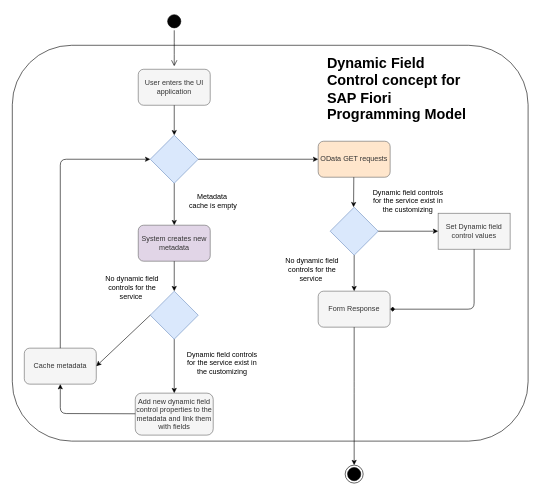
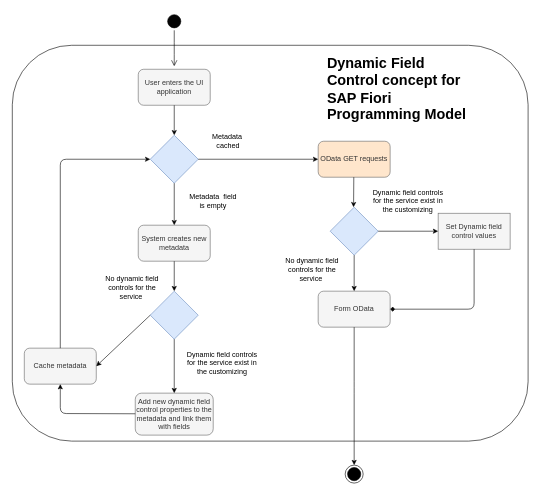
node "Metadata cached": added
node "Metadata cache is empty": label "Metadata cache is empty" -> "Metadata field is empty"
node "System creates new metadata": fillcolor #e1d5e7 -> #f5f5f5
node "Form Response": label "Form Response" -> "Form OData"
